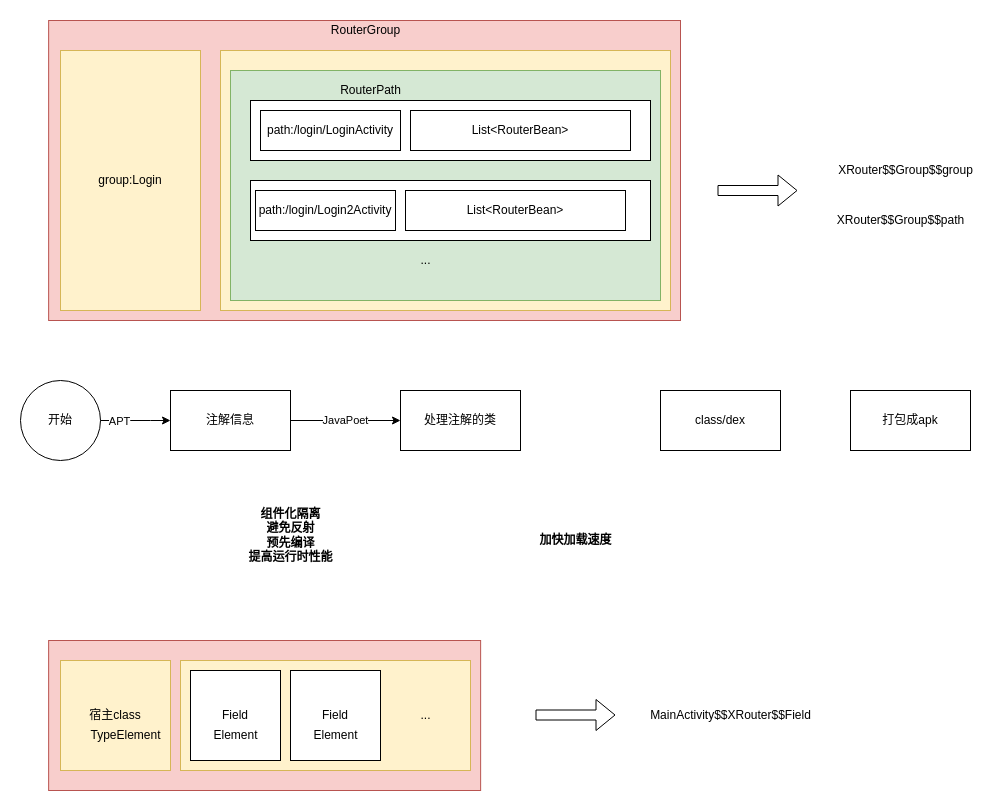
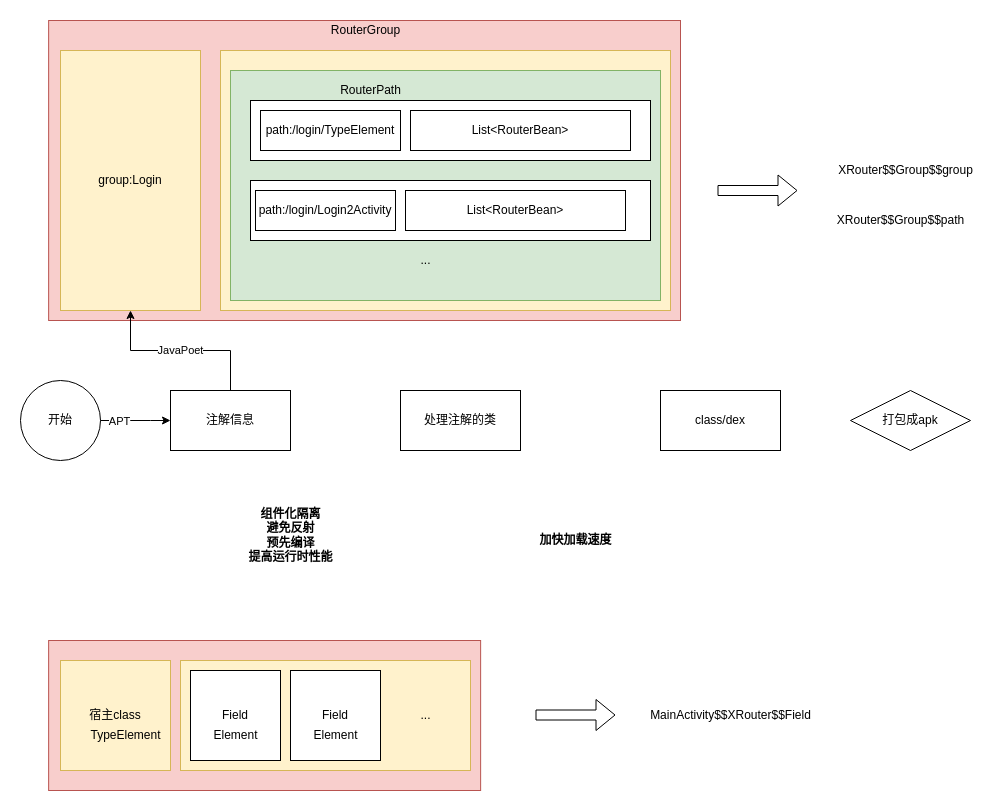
node "path:/login/LoginActivity": label "path:/login/LoginActivity" -> "path:/login/TypeElement"
edge "注解信息" -> "处理注解的类": now "注解信息" -> "group:Login"
node "打包成apk": shape rectangle -> diamond
